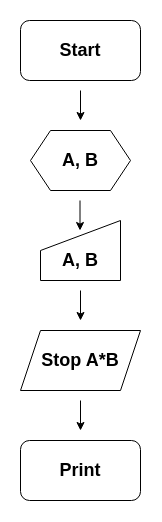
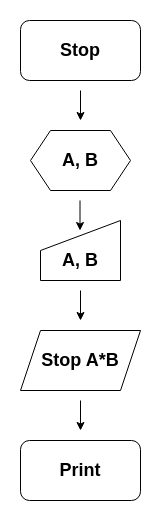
node "Start": label "Start" -> "Stop"
